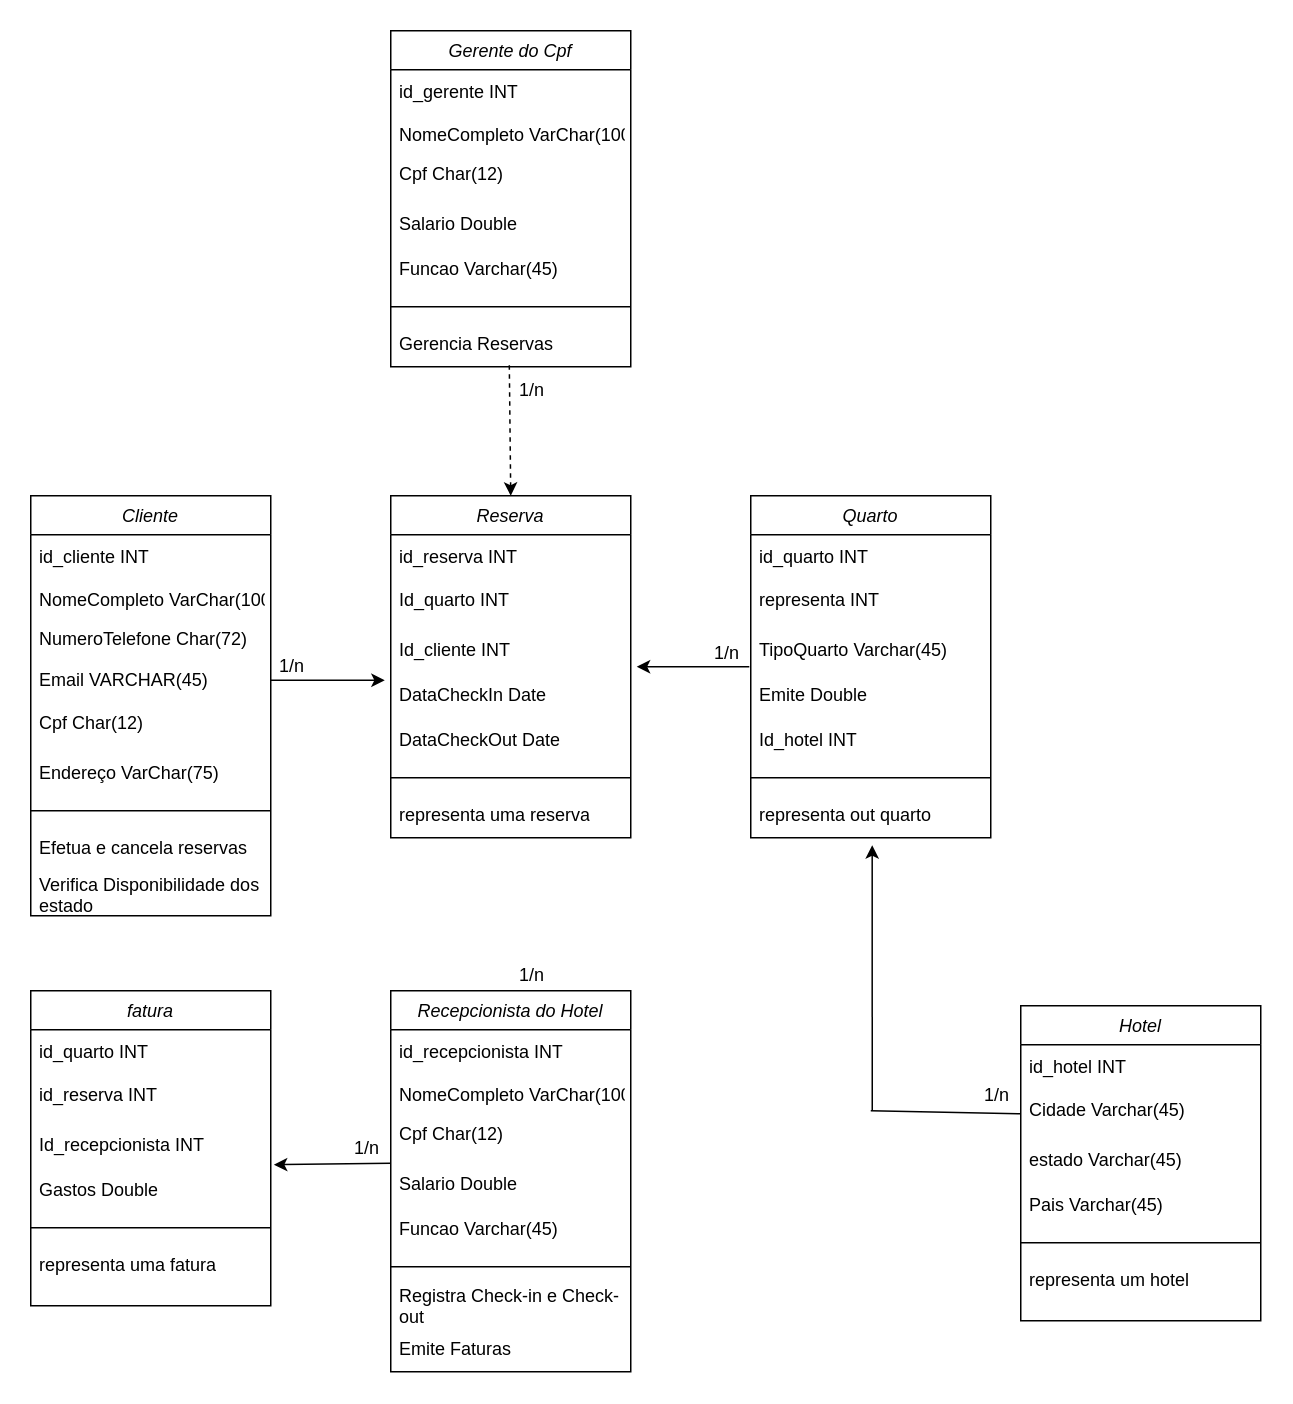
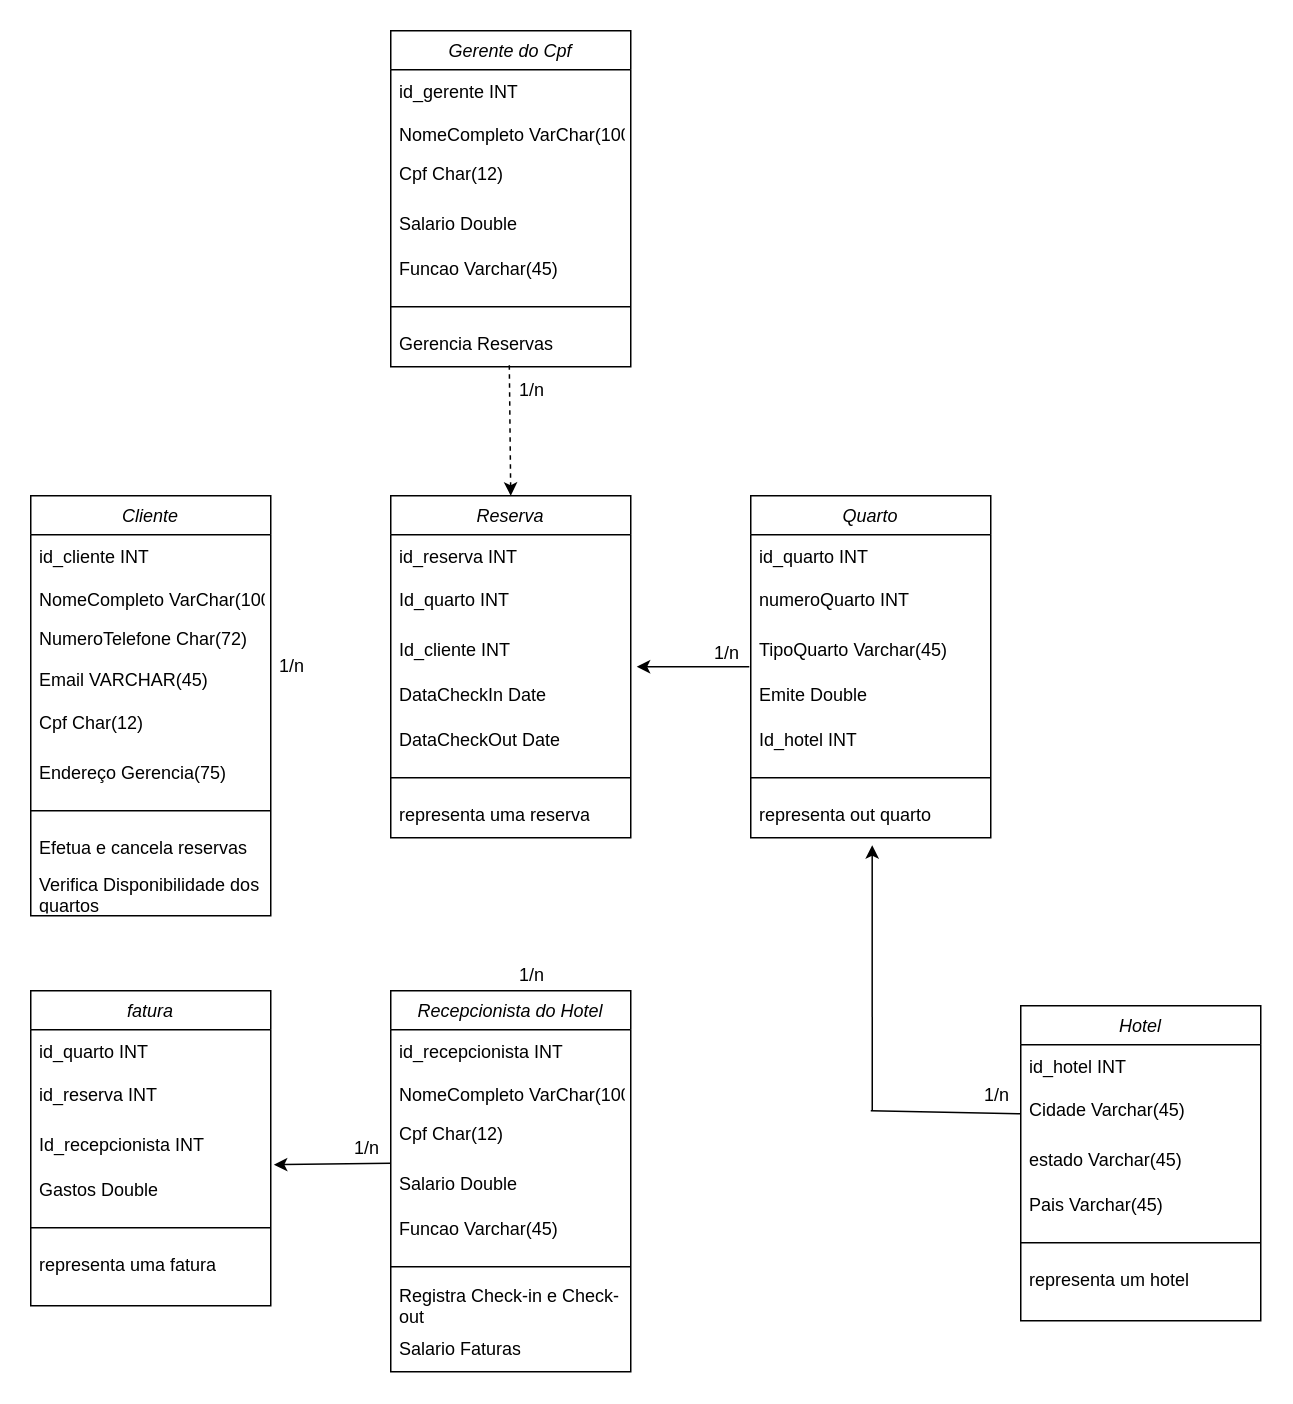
node "representa INT": label "representa INT" -> "numeroQuarto INT"
edge "Email VARCHAR(45)" -> "DataCheckIn Date": removed
node "Endereço VarChar(75)": label "Endereço VarChar(75)" -> "Endereço Gerencia(75)"
node "Verifica Disponibilidade dos estado": label "Verifica Disponibilidade dos estado" -> "Verifica Disponibilidade dos quartos"
node "Emite Faturas": label "Emite Faturas" -> "Salario Faturas"
